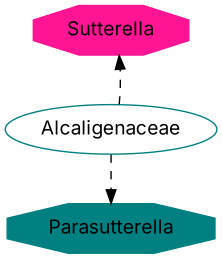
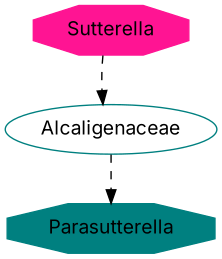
edge "Alcaligenaceae" -> "Sutterella": reversed
